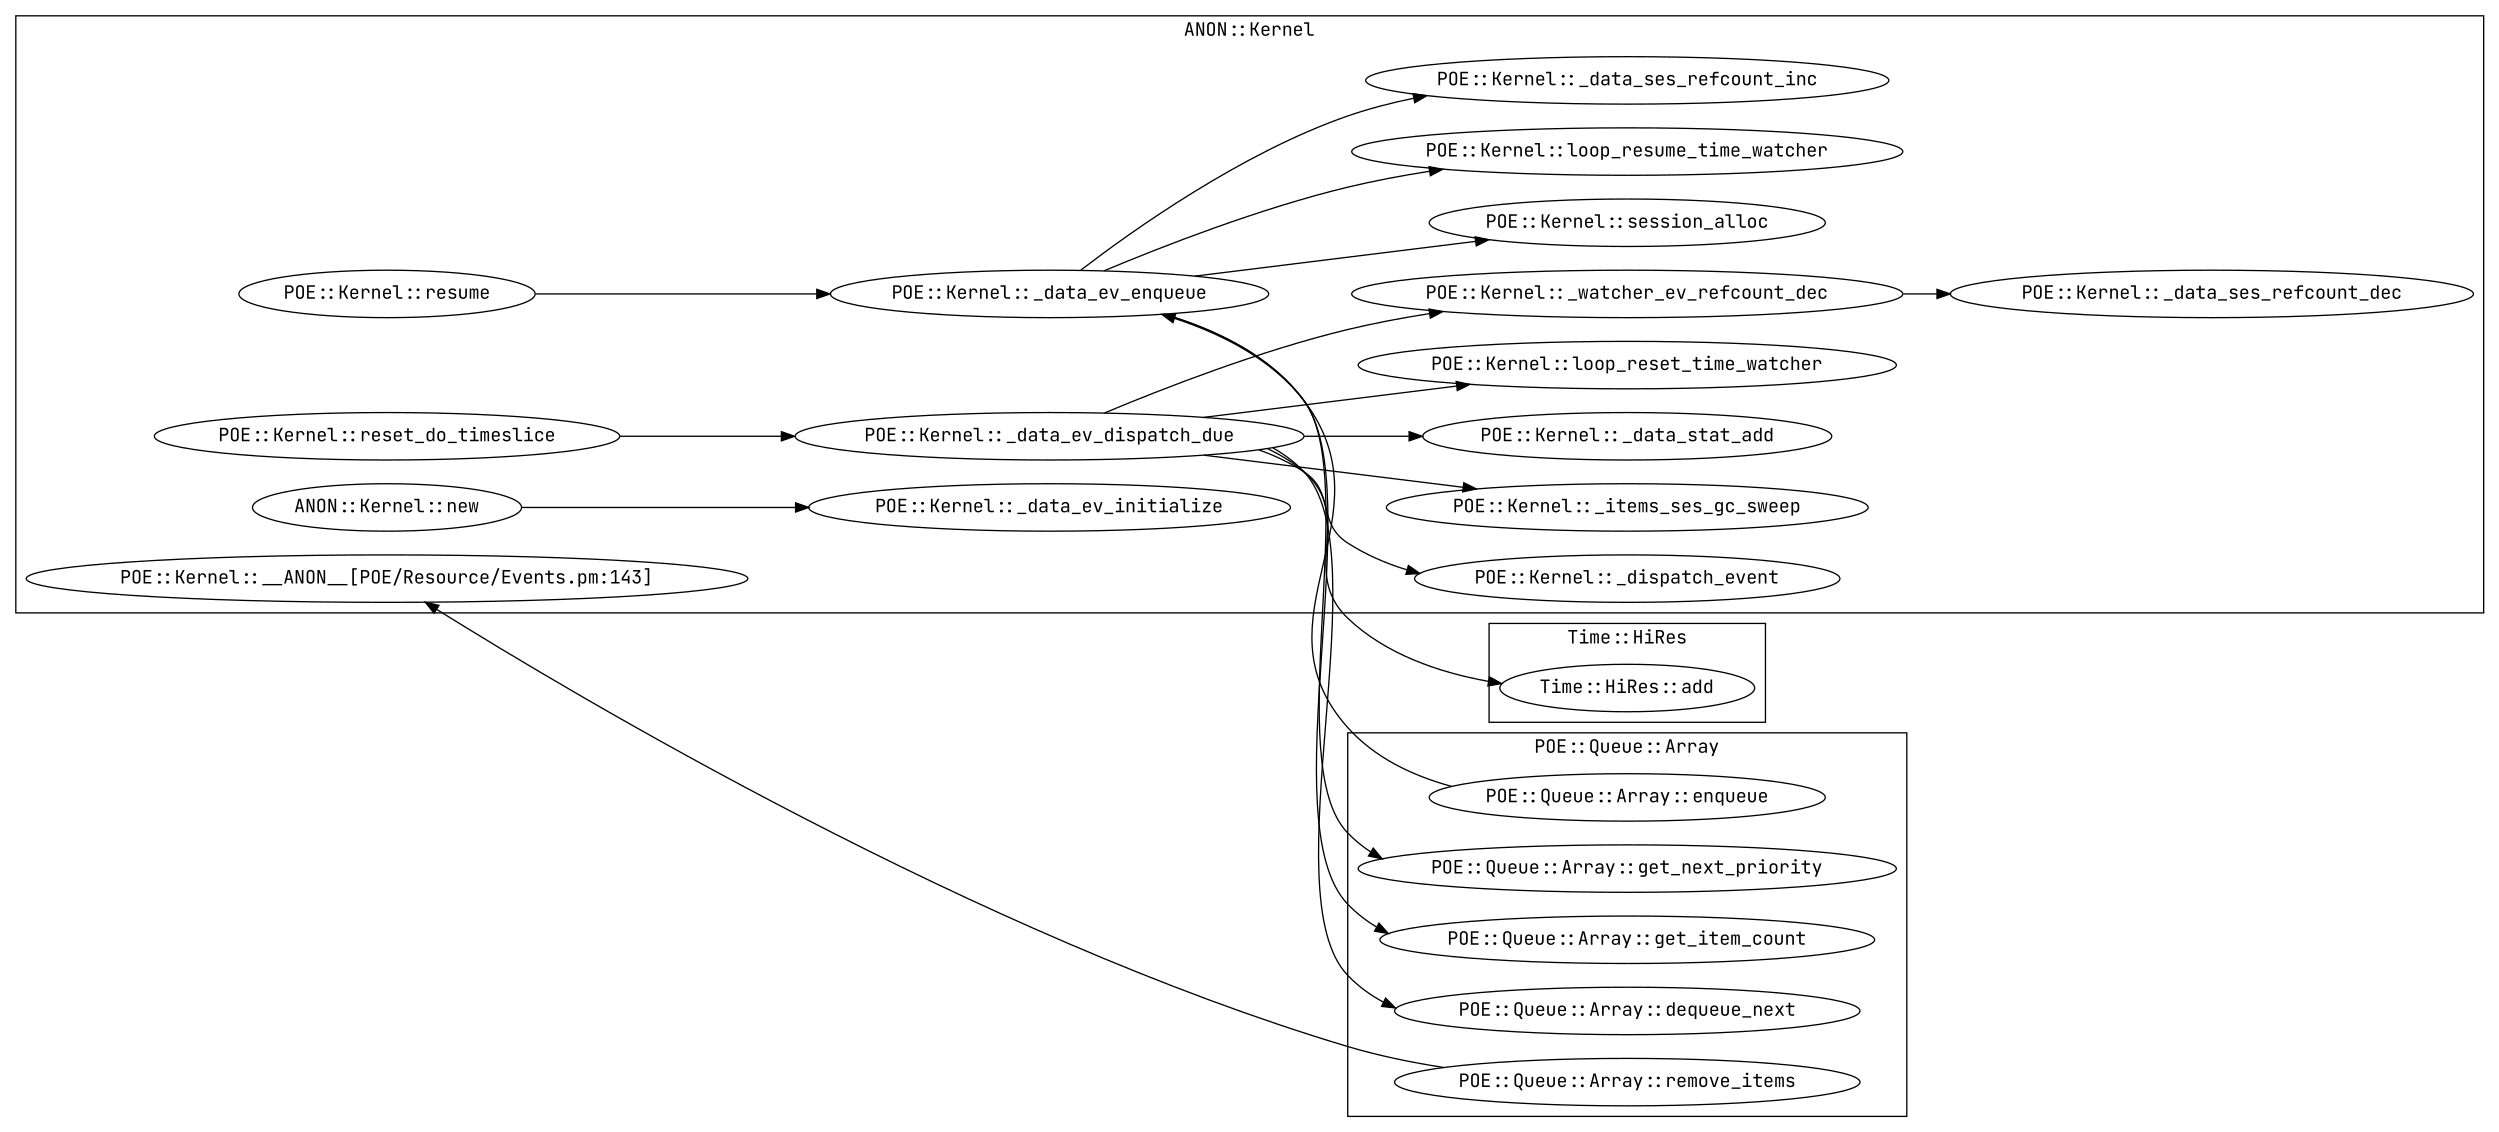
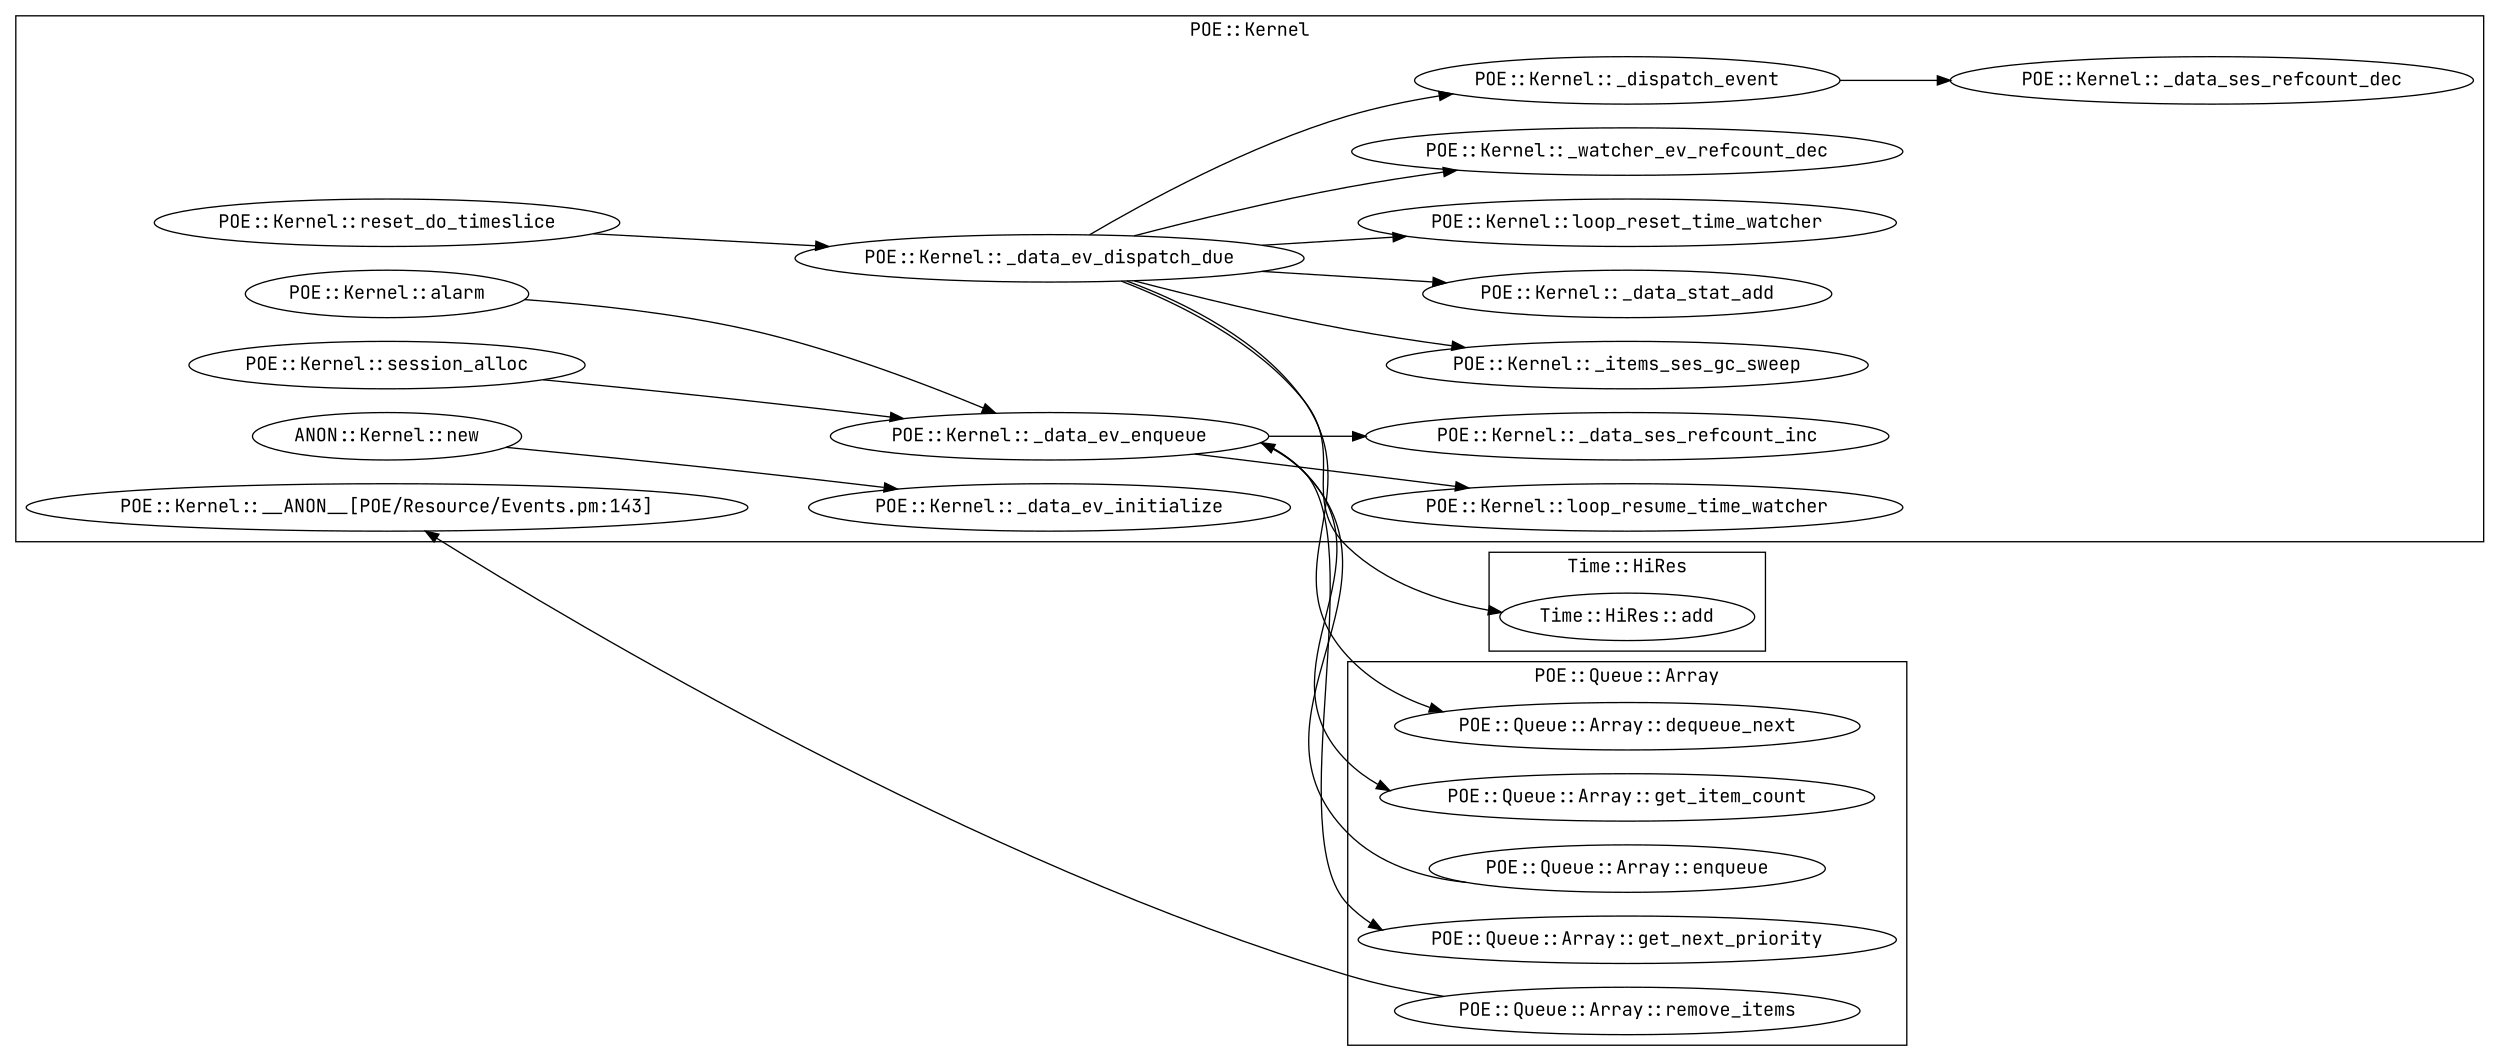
cluster "ANON::Kernel": label "ANON::Kernel" -> "POE::Kernel"
edge "POE::Kernel::_data_ev_enqueue" -> "POE::Kernel::session_alloc": reversed
node "POE::Kernel::resume": label "POE::Kernel::resume" -> "POE::Kernel::alarm"
edge "POE::Kernel::_watcher_ev_refcount_dec" -> "POE::Kernel::_data_ses_refcount_dec": now "POE::Kernel::_dispatch_event" -> "POE::Kernel::_data_ses_refcount_dec"
